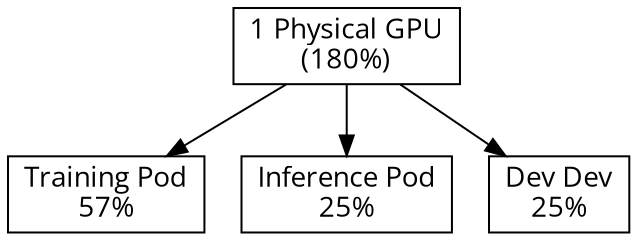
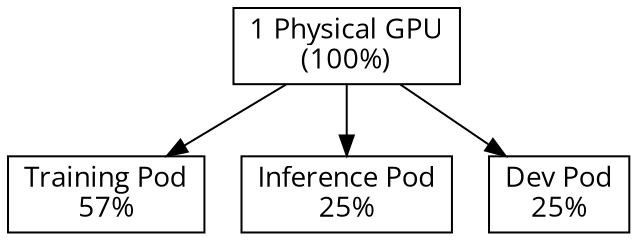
node "1 Physical GPU (180%)": label "1 Physical GPU (180%)" -> "1 Physical GPU (100%)"
node "Dev Dev 25%": label "Dev Dev 25%" -> "Dev Pod 25%"
